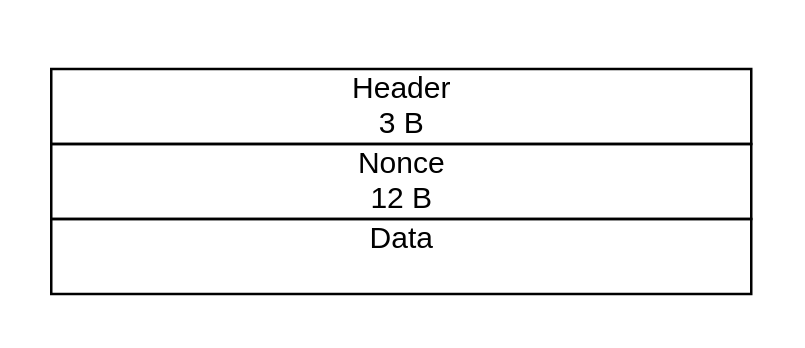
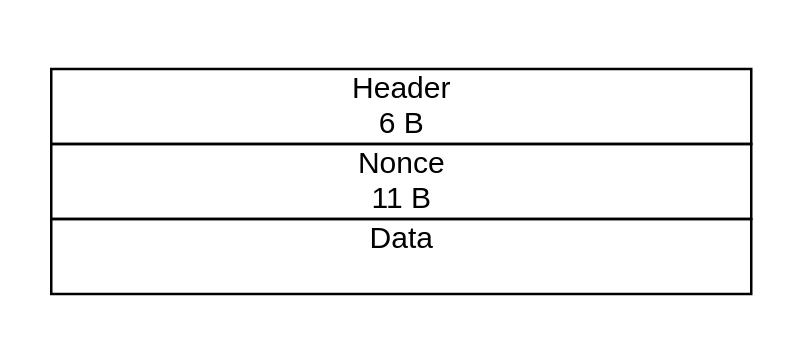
node "3 B": label "3 B" -> "6 B"
node "12 B": label "12 B" -> "11 B"
